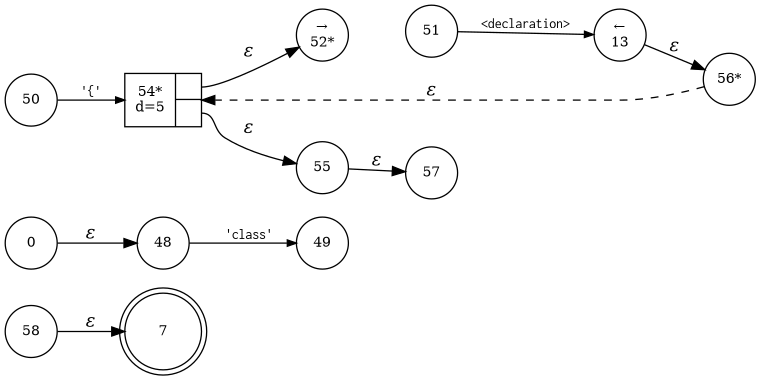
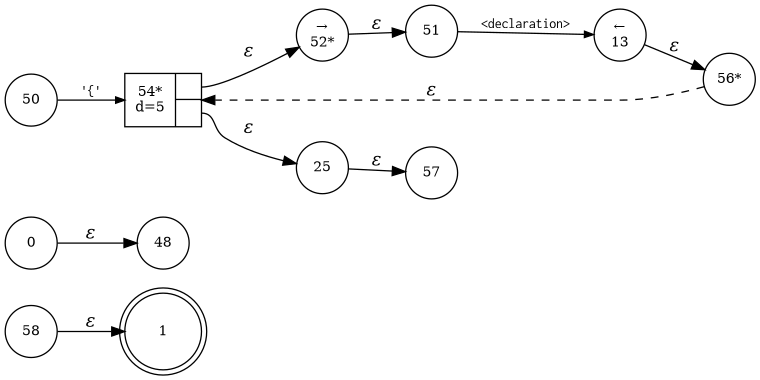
edge "→ 52*" -> "51": added, label "ε"
node "55": label "55" -> "25"
node "49": removed
node "7": label "7" -> "1"
